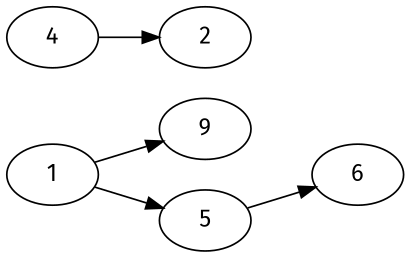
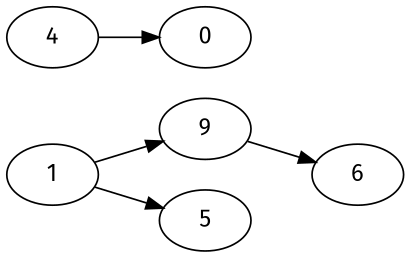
node "2": label "2" -> "0"
edge "5" -> "6": now "9" -> "6"
